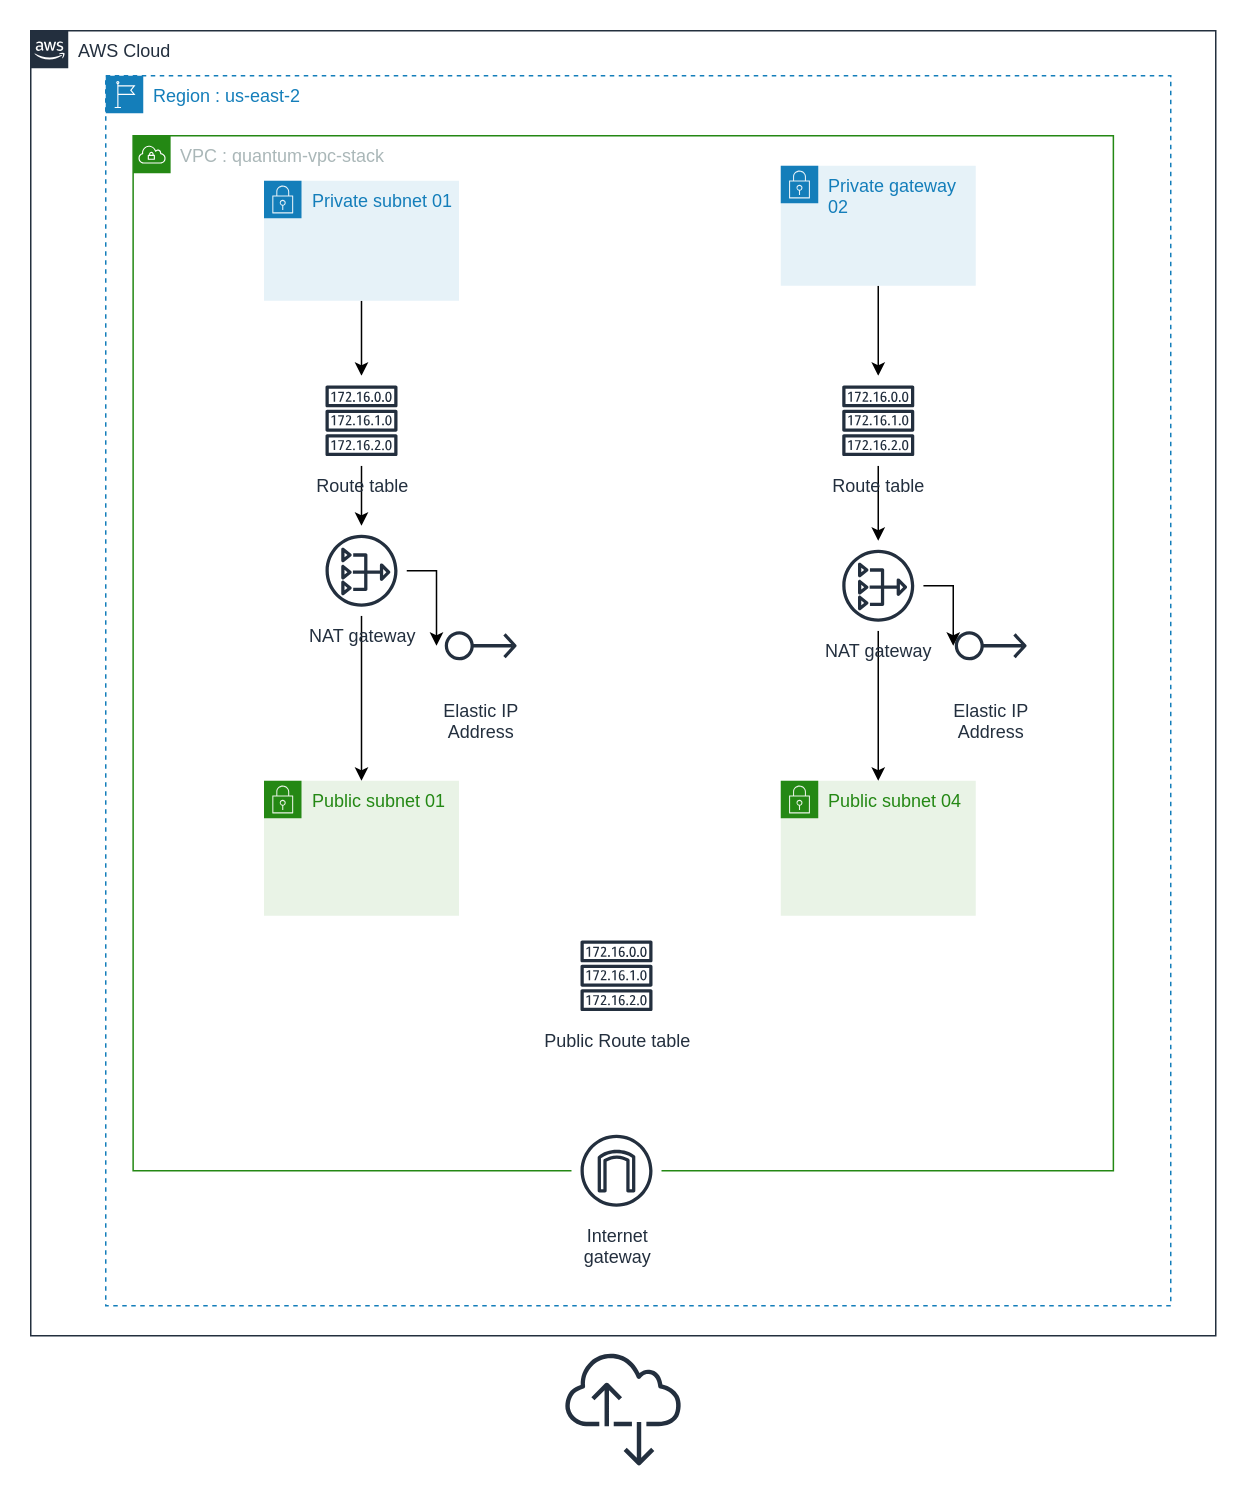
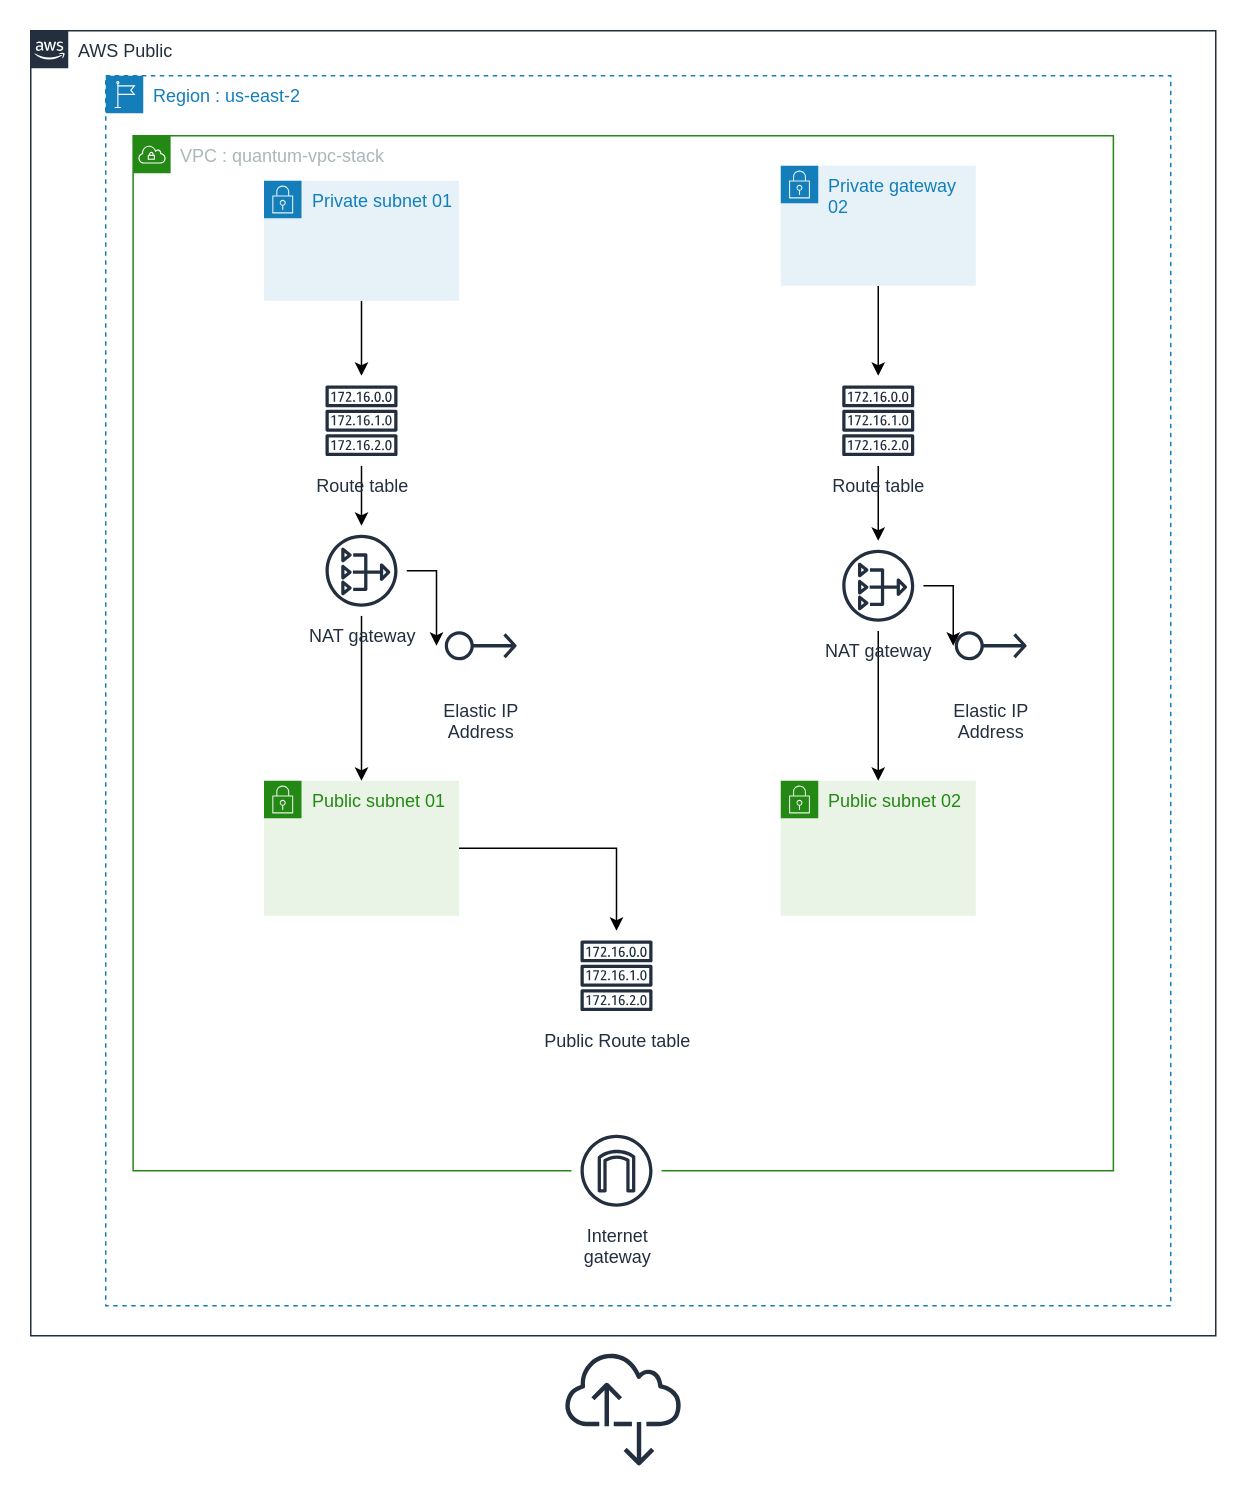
node "AWS Cloud": label "AWS Cloud" -> "AWS Public"
node "Public subnet 04": label "Public subnet 04" -> "Public subnet 02"
edge "Public subnet 01" -> "Public Route table": added
